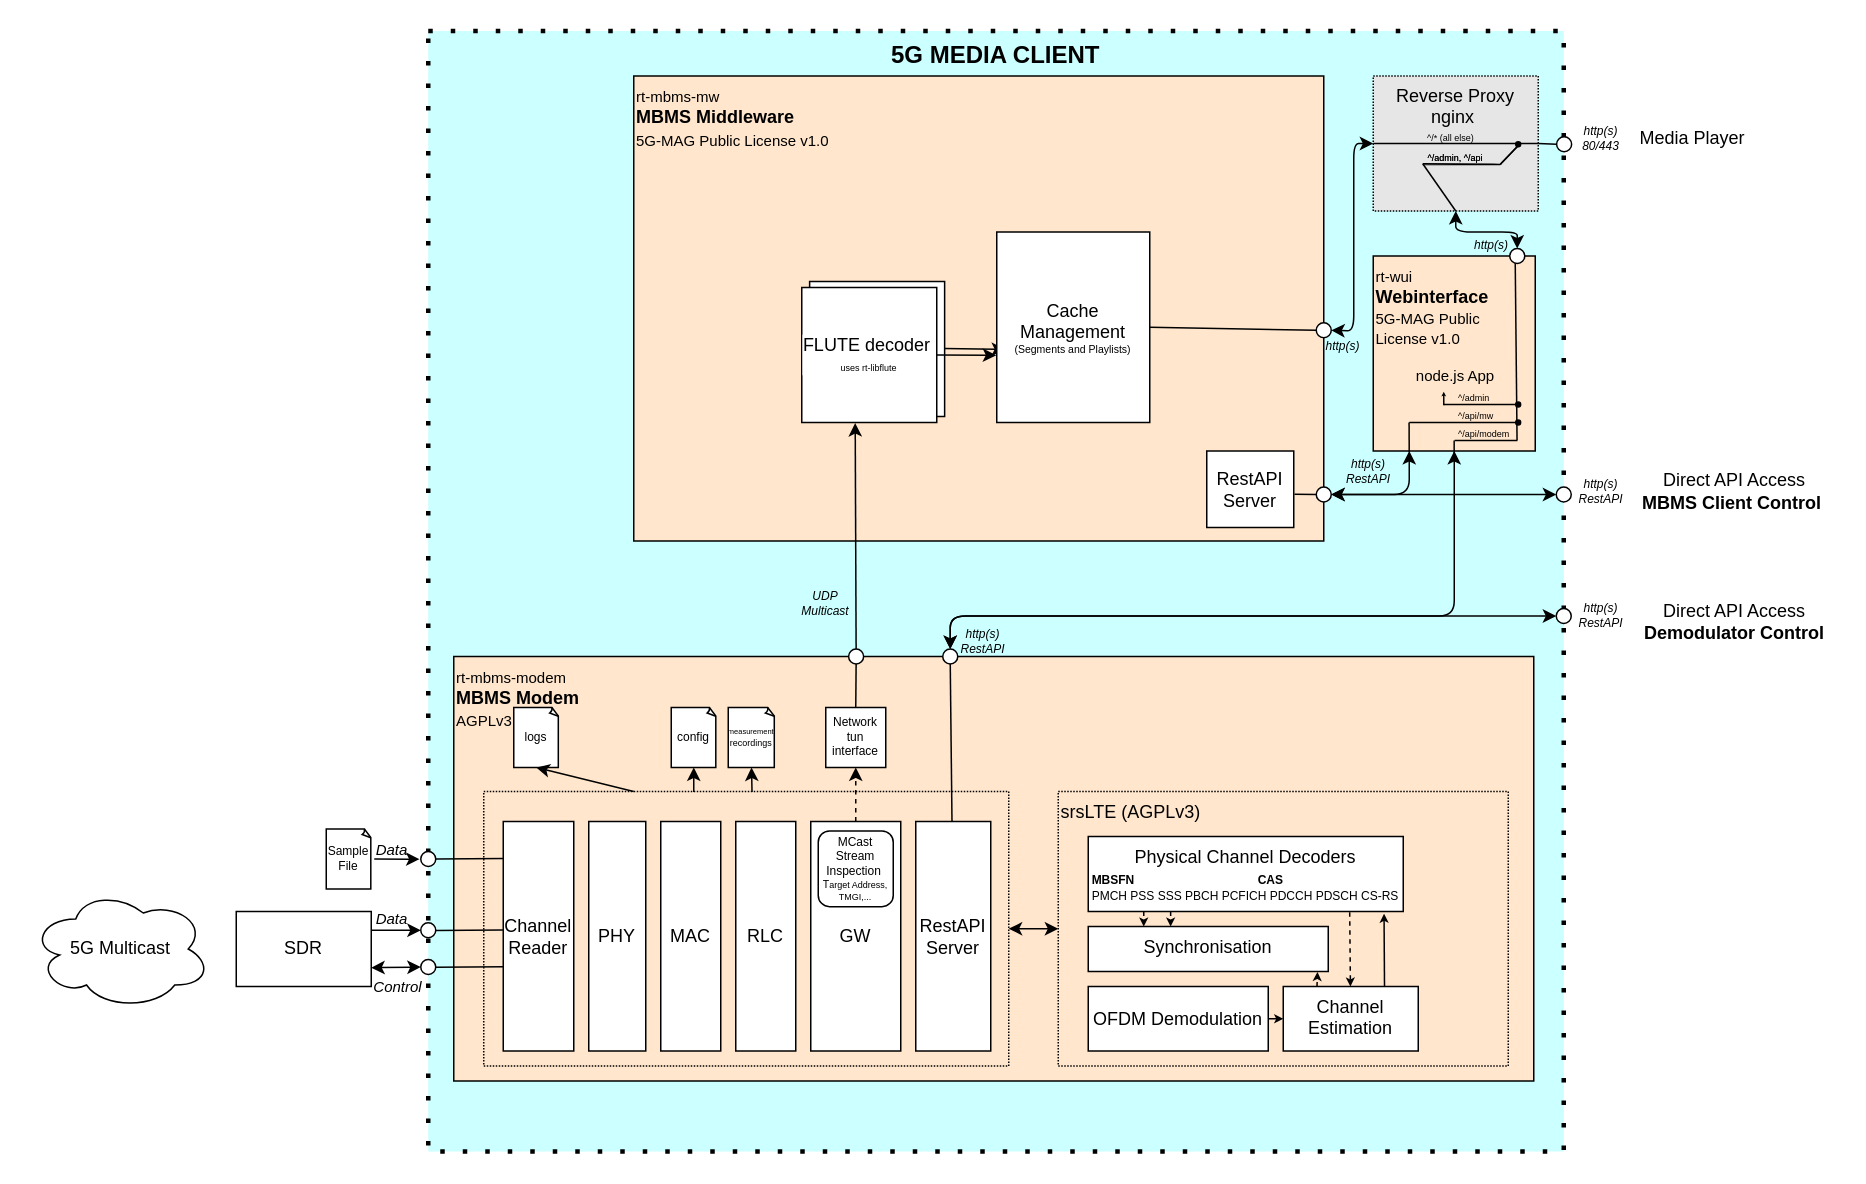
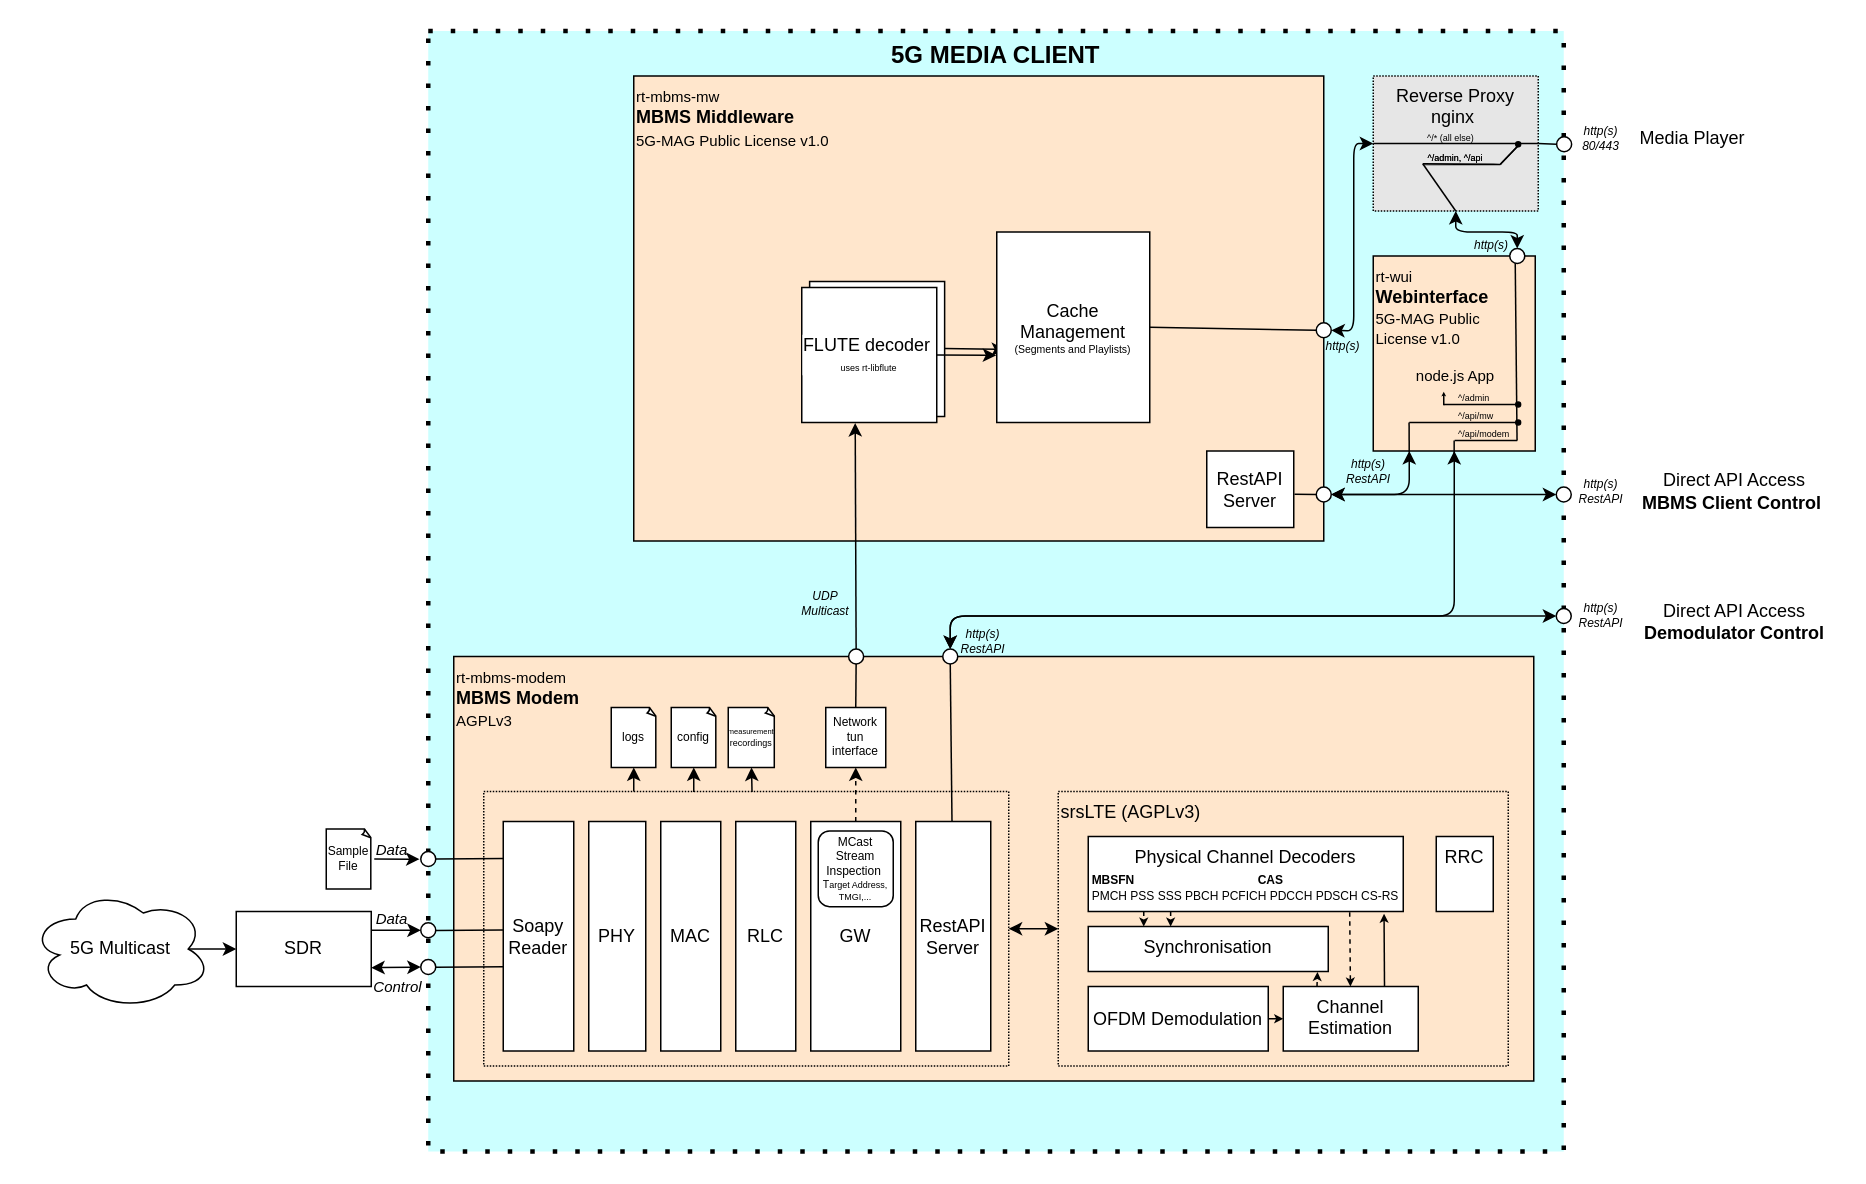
node "logs": moved (536, 737) -> (634, 737)
node "RRC": added
node "Channel Reader": label "Channel Reader" -> "Soapy Reader"
edge "5G Multicast" -> "SDR": added
